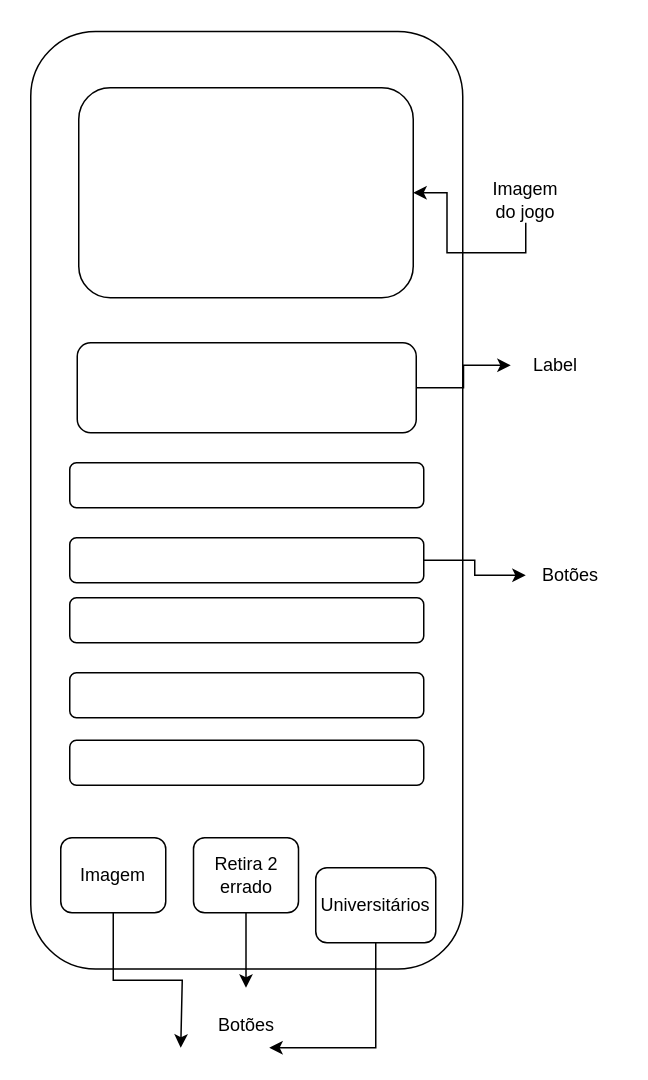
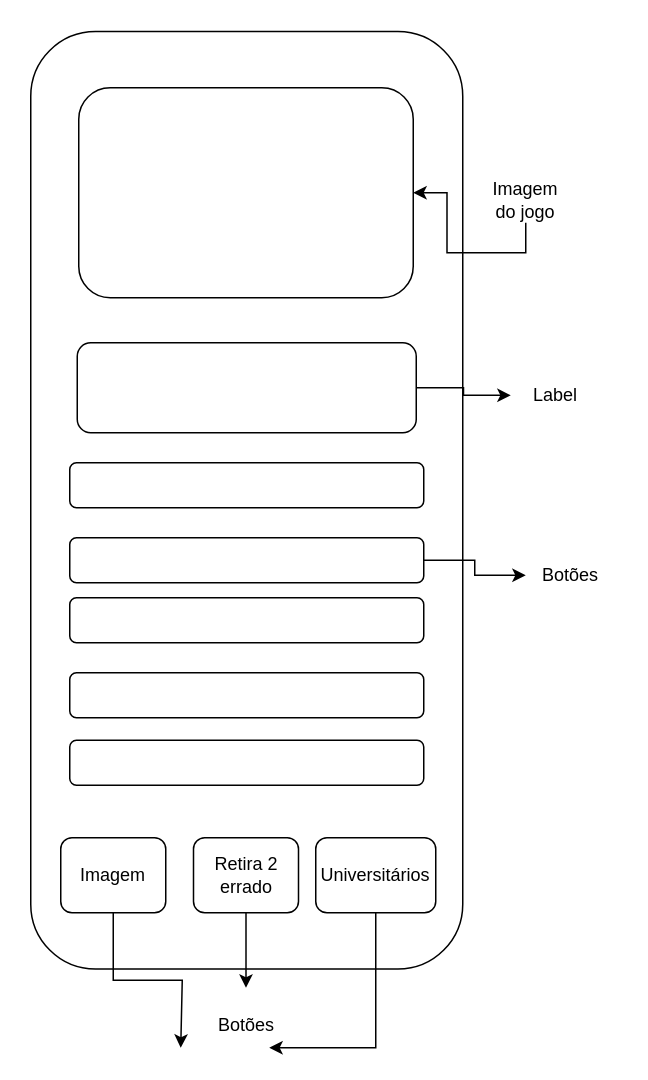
node "Label": moved (556, 365) -> (556, 395)
node "Universitários": moved (376, 905) -> (376, 875)
